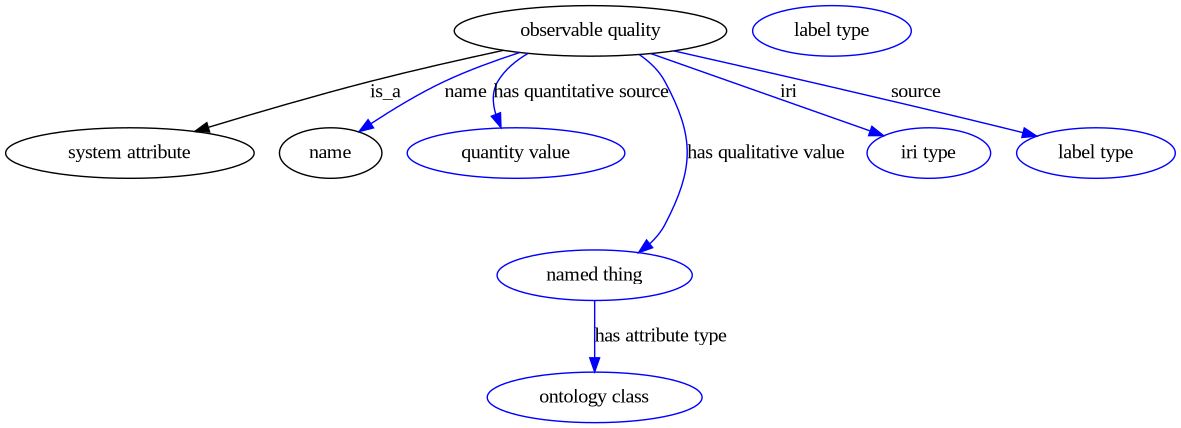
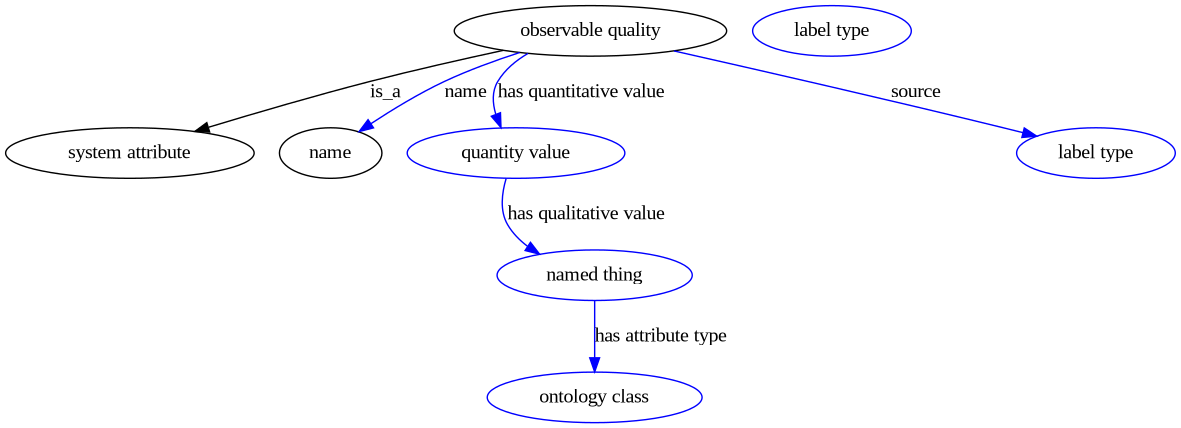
edge "observable quality" -> "quantity value": label "has quantitative source" -> "has quantitative value"
edge "observable quality" -> "named thing": now "quantity value" -> "named thing"
node "iri type": removed
